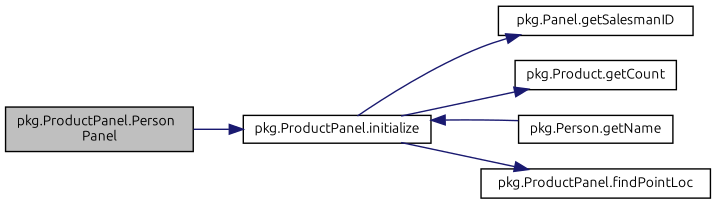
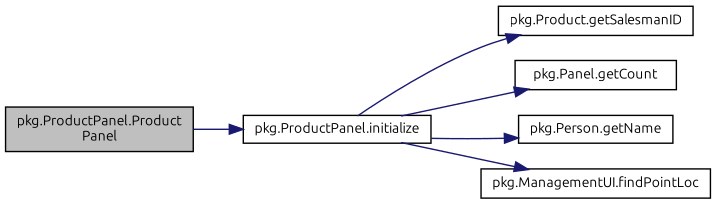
node "pkg.Panel.getSalesmanID": label "pkg.Panel.getSalesmanID" -> "pkg.Product.getSalesmanID"
node "pkg.Product.getCount": label "pkg.Product.getCount" -> "pkg.Panel.getCount"
edge "pkg.Person.getName" -> "pkg.ProductPanel.initialize": reversed
node "pkg.ProductPanel.Person Panel": label "pkg.ProductPanel.Person Panel" -> "pkg.ProductPanel.Product Panel"
node "pkg.ProductPanel.findPointLoc": label "pkg.ProductPanel.findPointLoc" -> "pkg.ManagementUI.findPointLoc"
